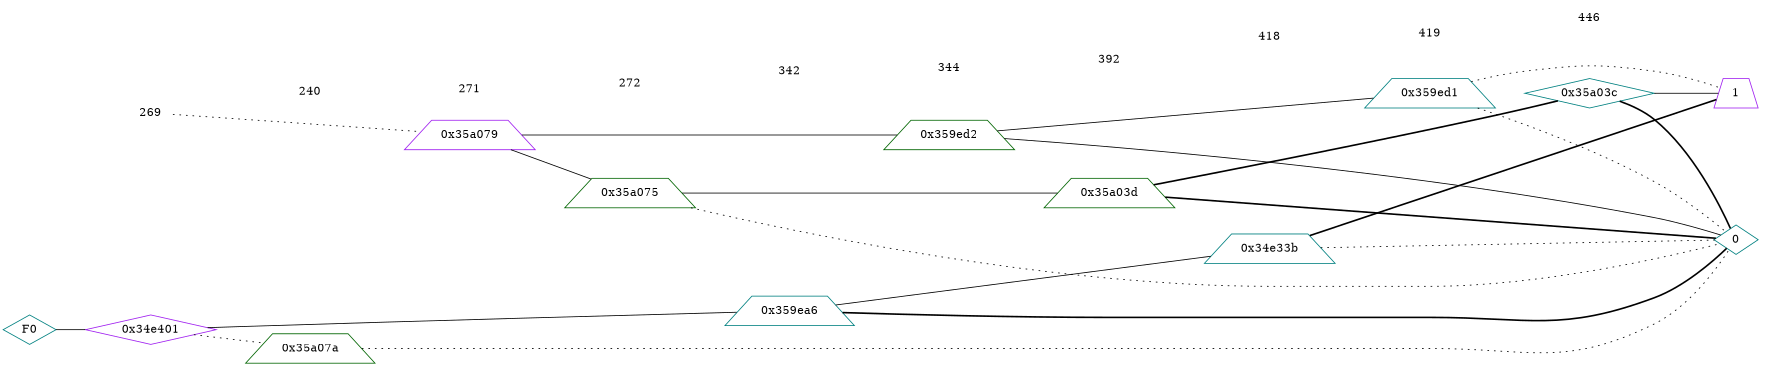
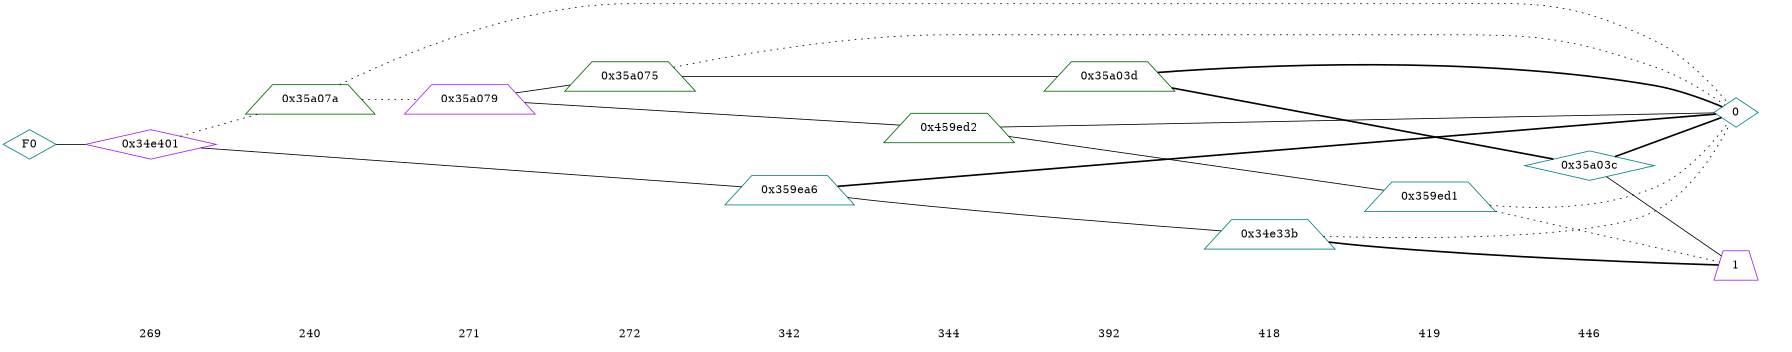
edge "269" -- "0x35a079": now "0x35a07a" -- "0x35a079"
node "0x359ed2": label "0x359ed2" -> "0x459ed2"
